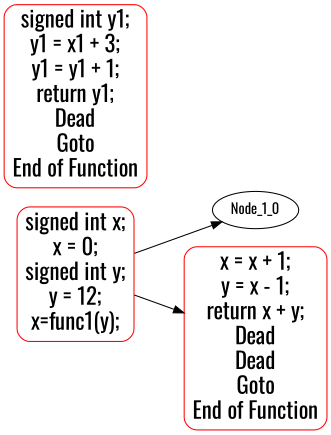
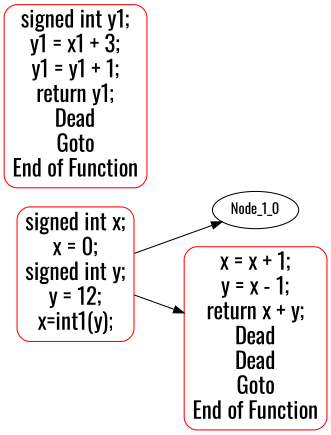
node "signed int x; x = 0; signed int y; y = 12; x=func1(y);": label "signed int x; x = 0; signed int y; y = 12; x=func1(y);" -> "signed int x; x = 0; signed int y; y = 12; x=int1(y);"
